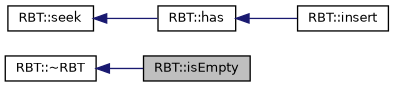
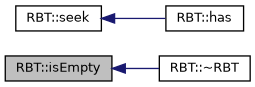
node "RBT::insert": removed
edge "RBT::isEmpty" -> "RBT::~RBT": reversed
